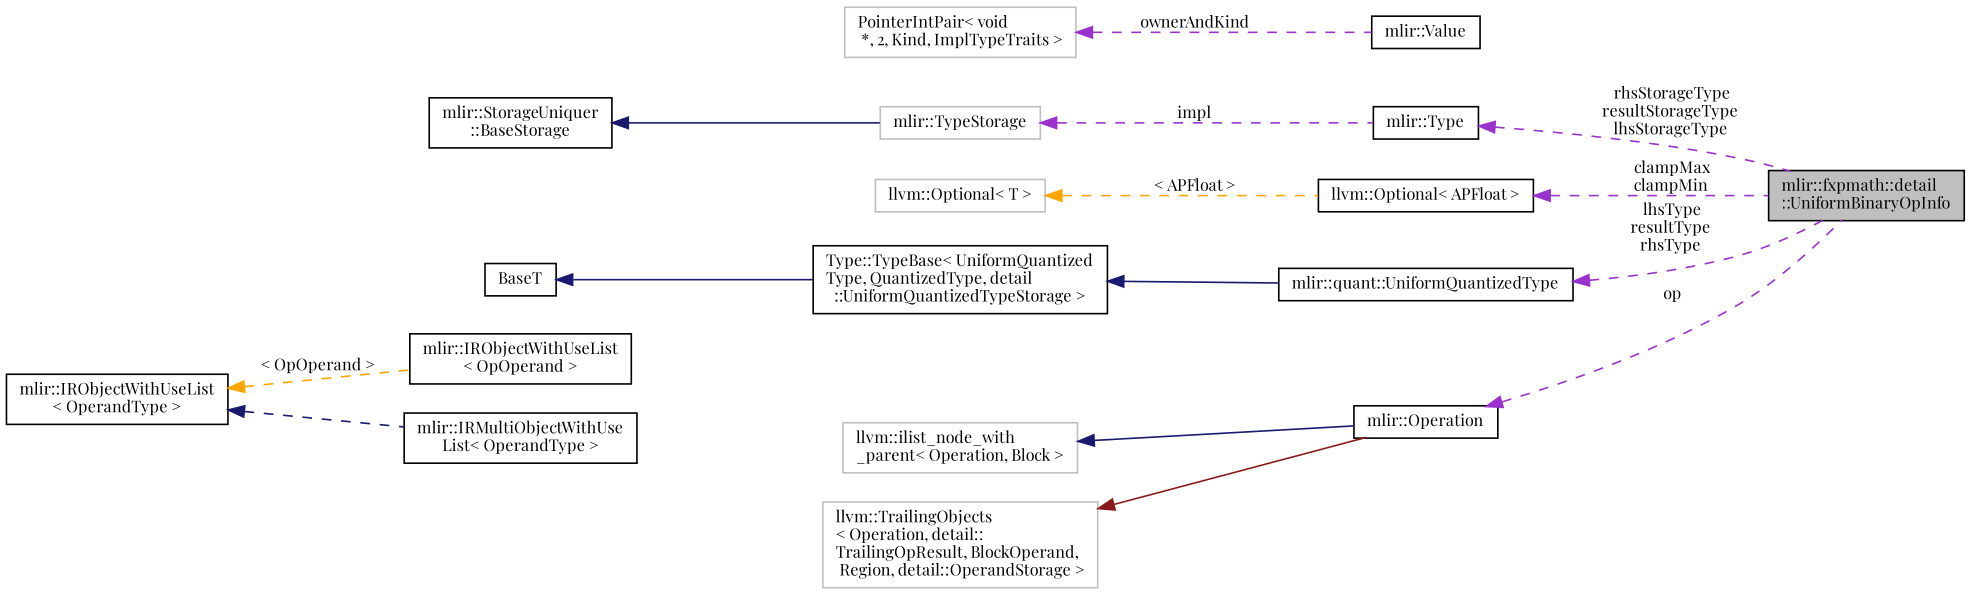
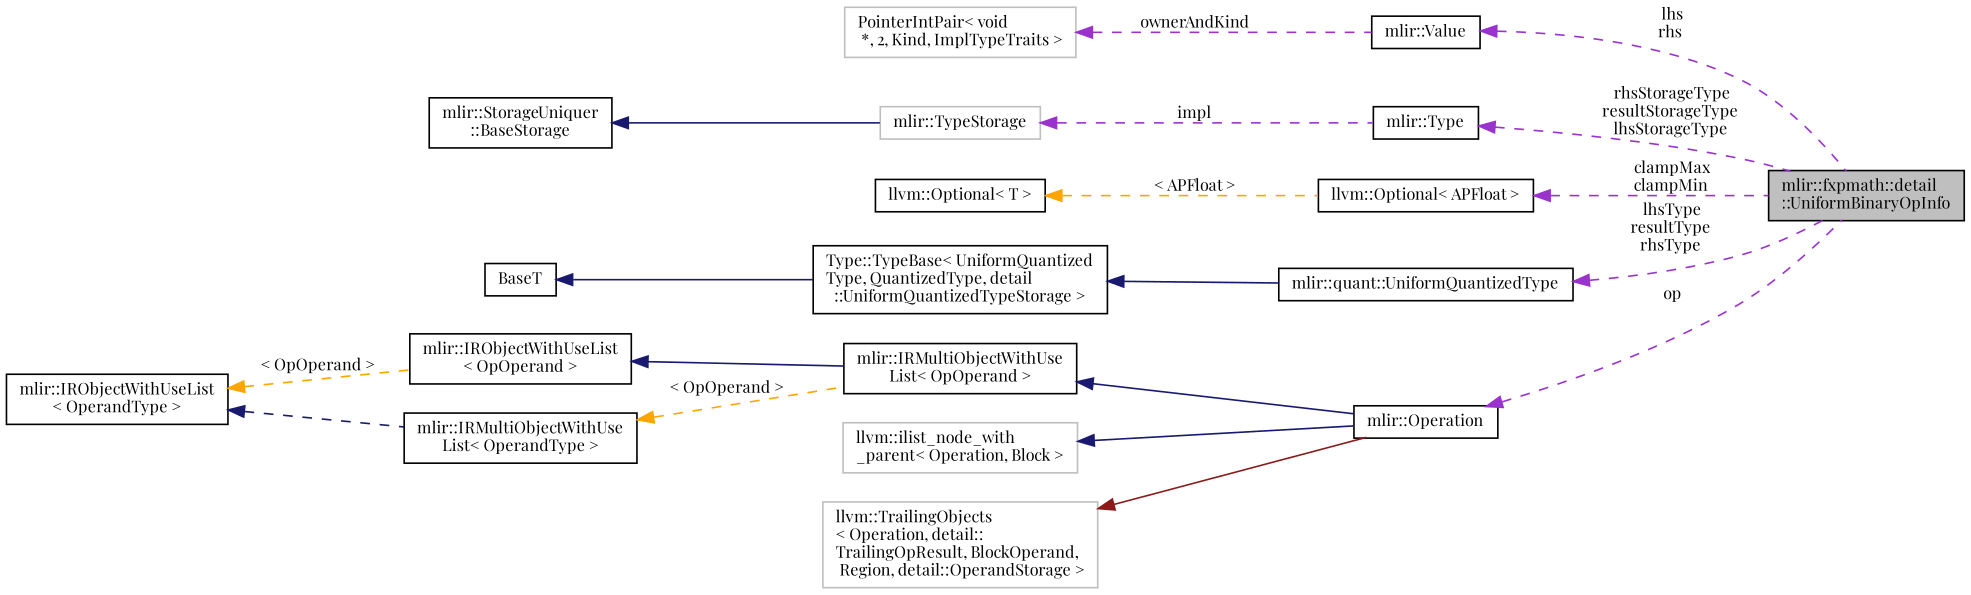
edge "mlir::fxpmath::detail ::UniformBinaryOpInfo" -> "mlir::Value": added, label "lhs rhs"
node "llvm::Optional< T >": color grey75 -> black
node "mlir::IRMultiObjectWithUse List< OpOperand >": added
